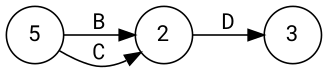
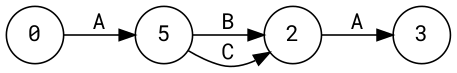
edge "2" -> "3": label "D" -> "A"
node "0": added
